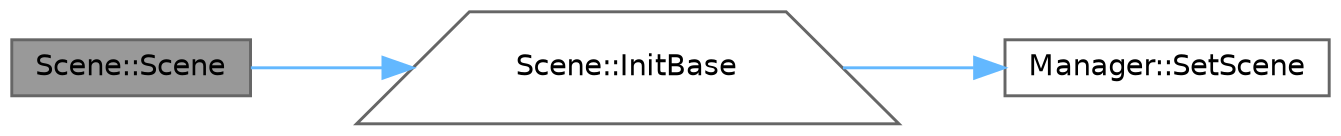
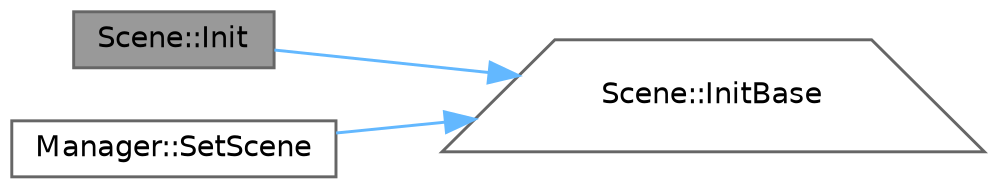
node "Scene::Scene": label "Scene::Scene" -> "Scene::Init"
edge "Scene::InitBase" -> "Manager::SetScene": reversed
